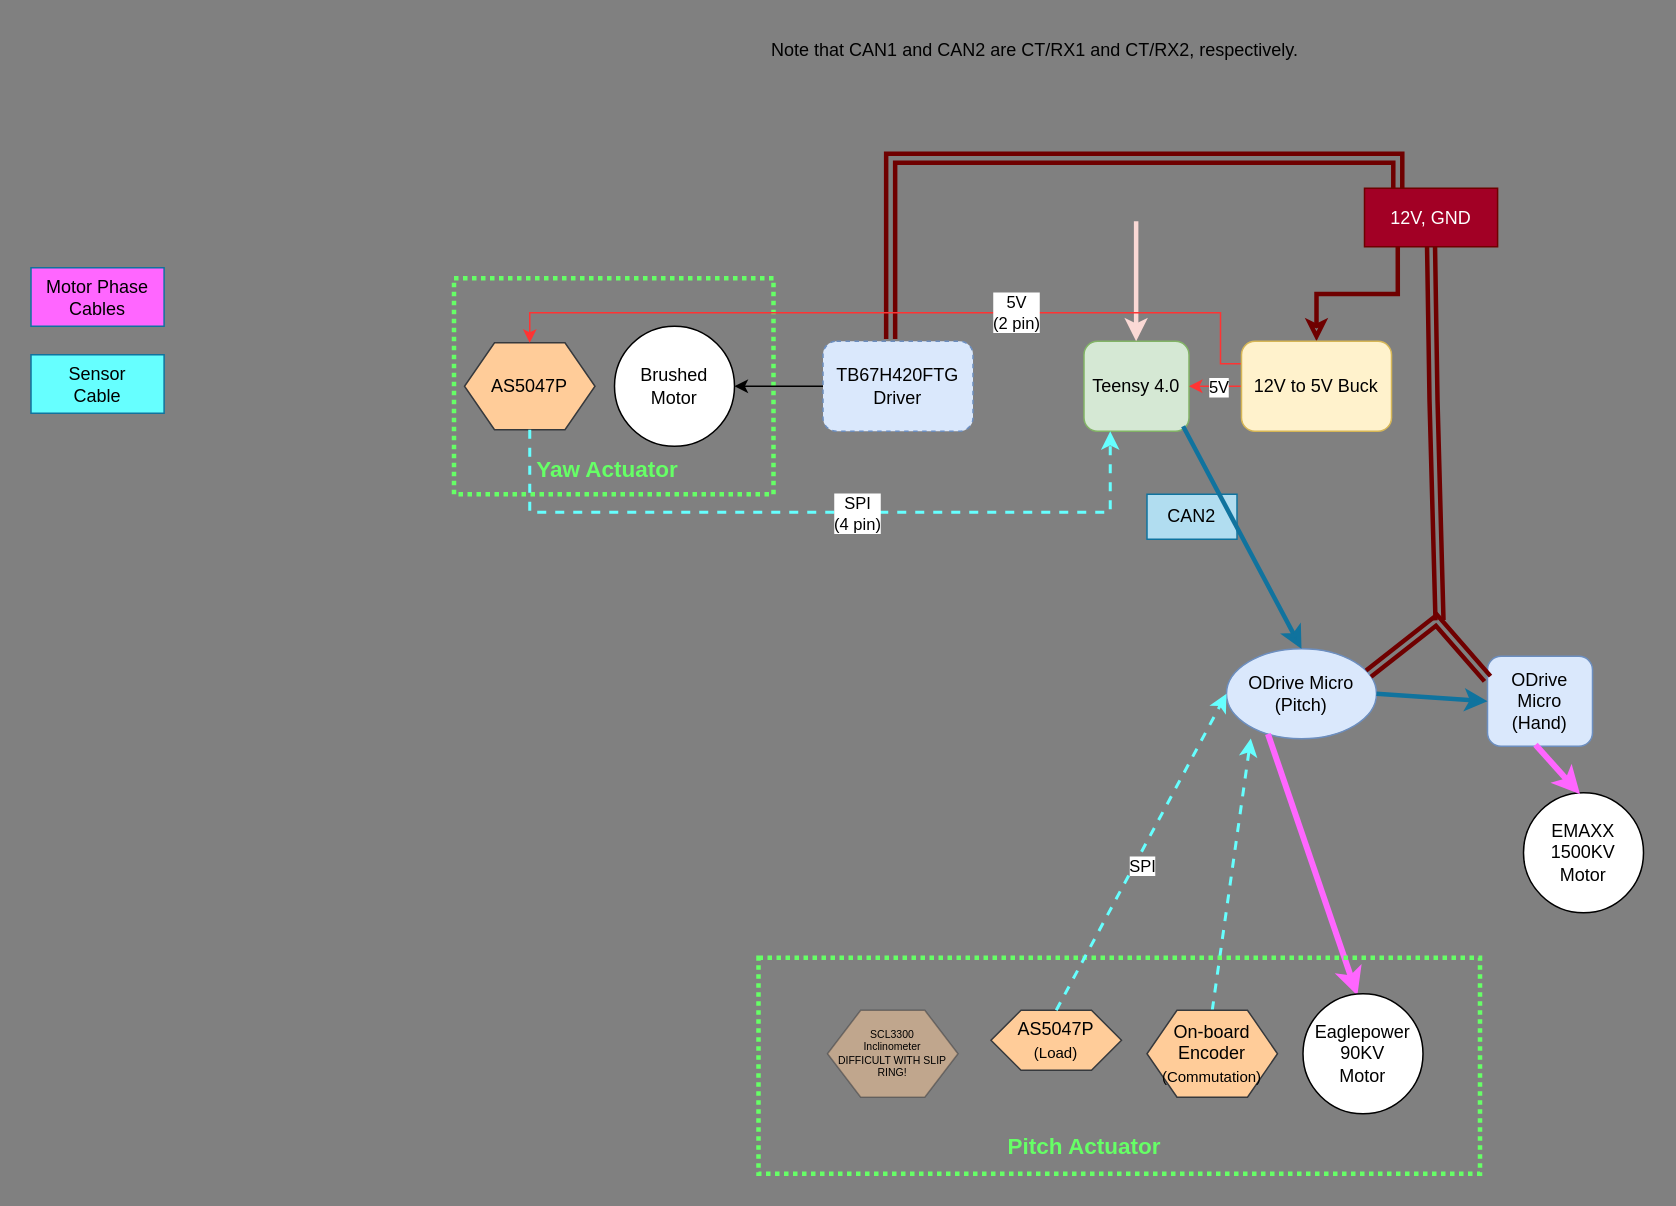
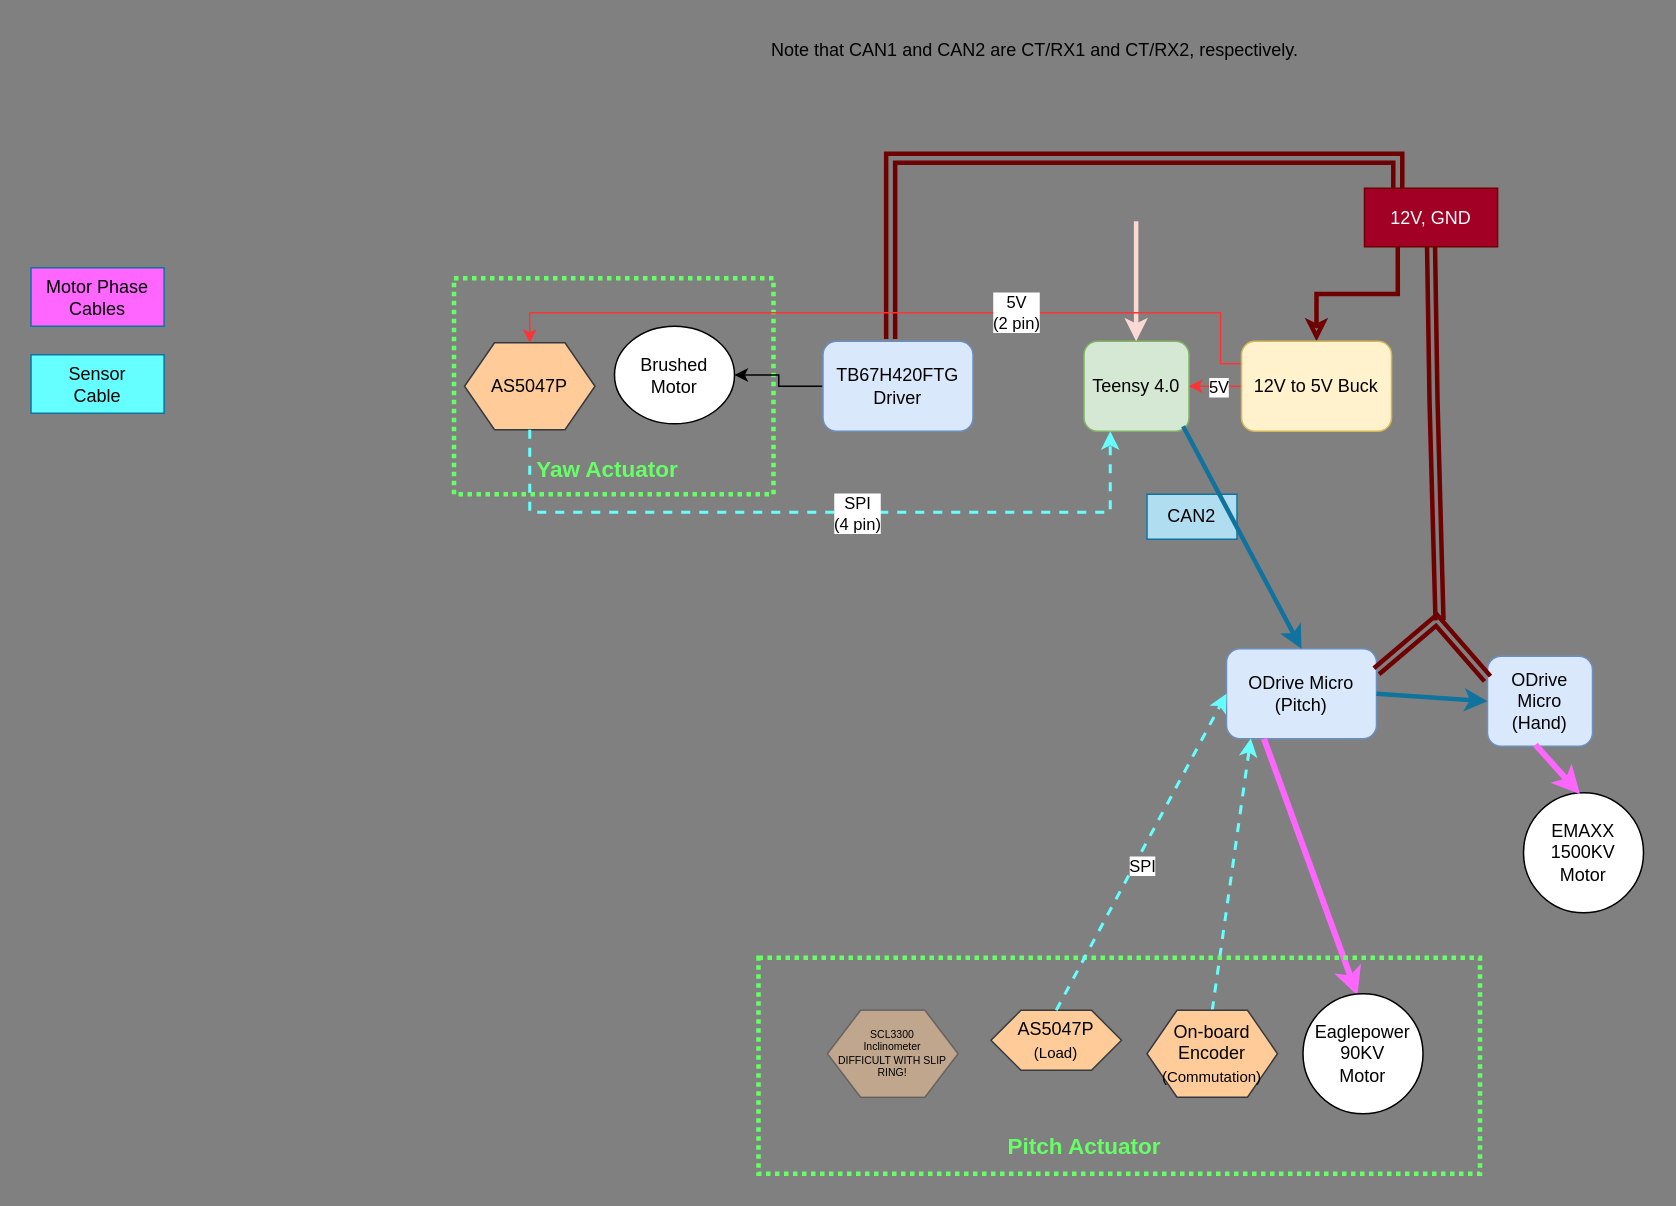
node "Brushed Motor": size 120x120 -> 120x98
node "TB67H420FTG Driver": style dashed -> solid
node "ODrive Micro (Pitch)": shape ellipse -> rounded rectangle
